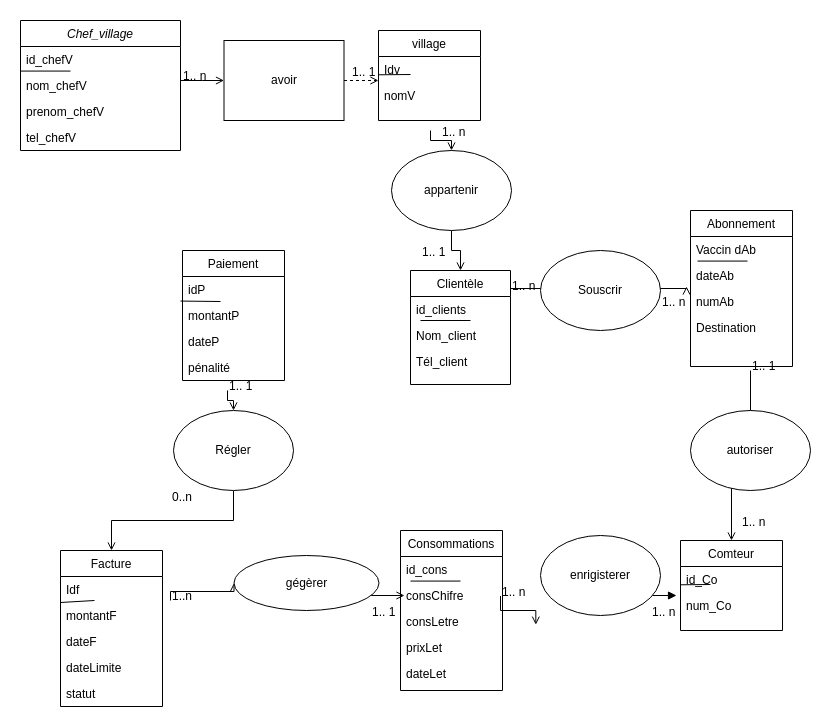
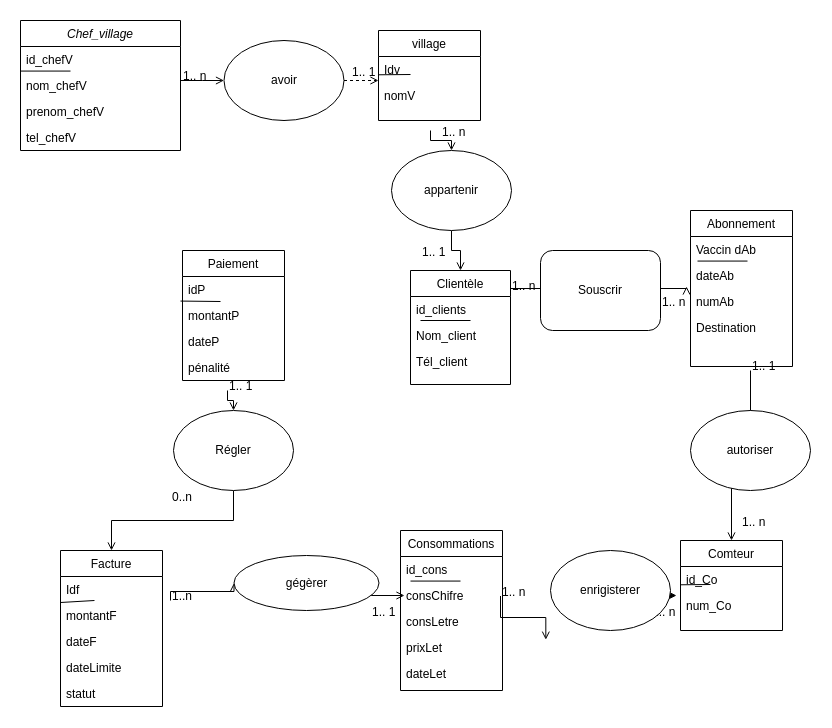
node "avoir": shape rectangle -> ellipse
node "Souscrir": shape ellipse -> rounded rectangle
node "enrigisterer": moved (601, 576) -> (611, 591)
